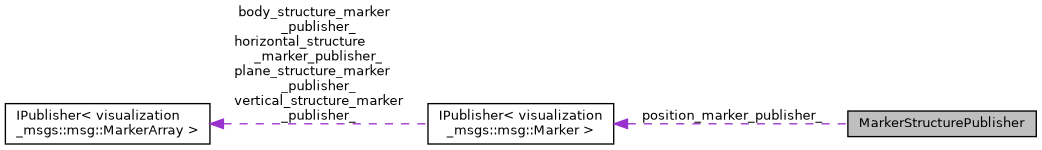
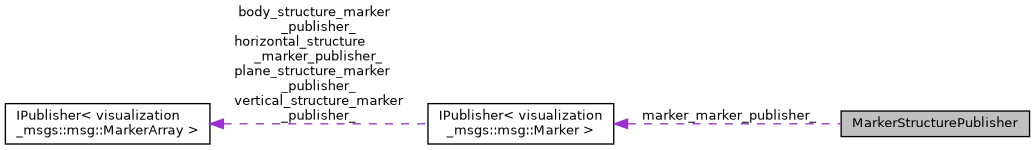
edge "MarkerStructurePublisher" -> "IPublisher< visualization _msgs::msg::Marker >": label " position_marker_publisher_" -> " marker_marker_publisher_"
